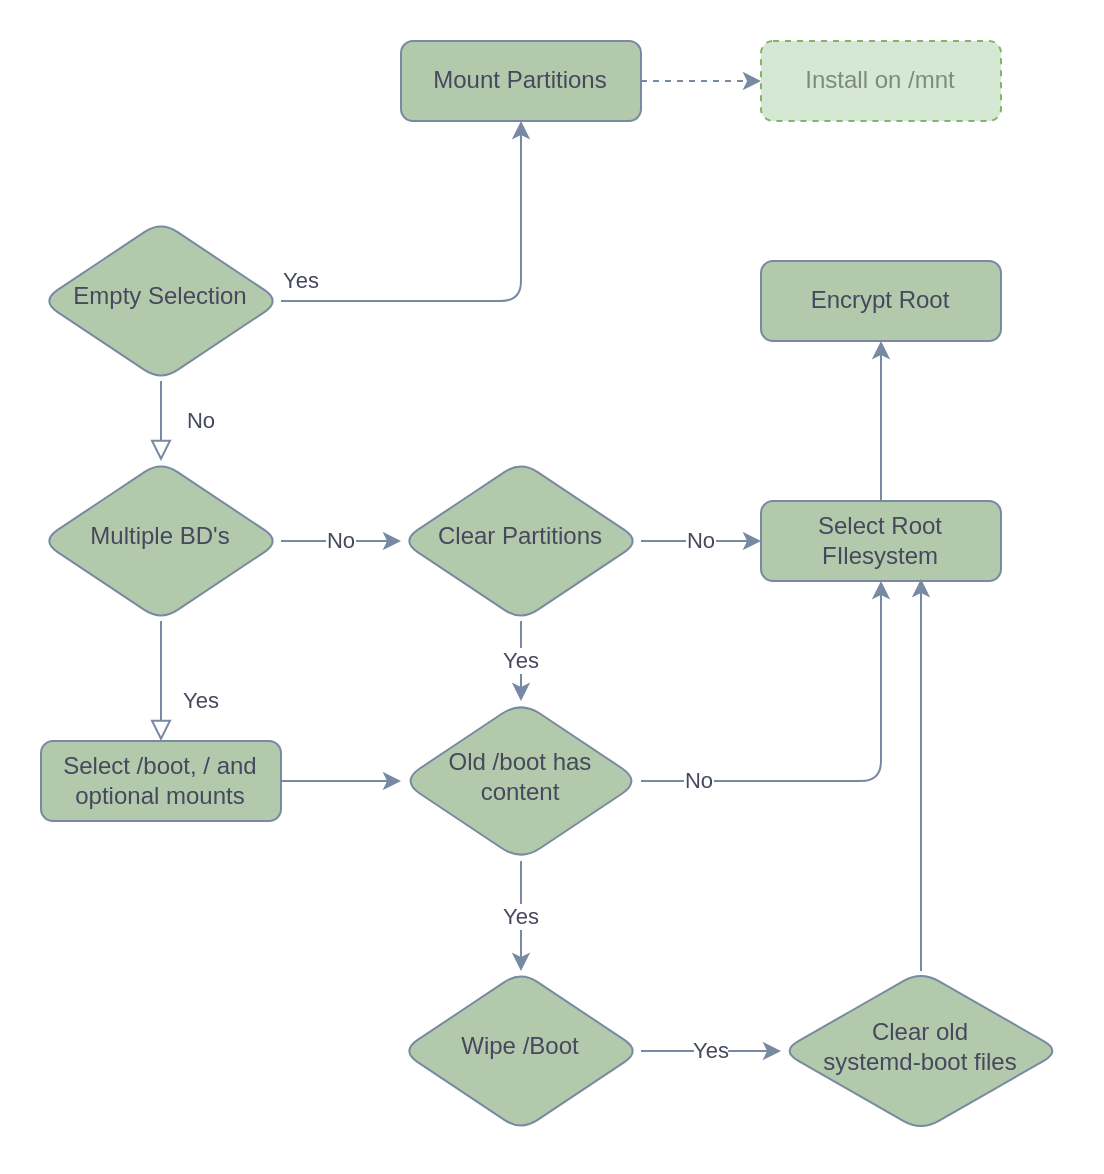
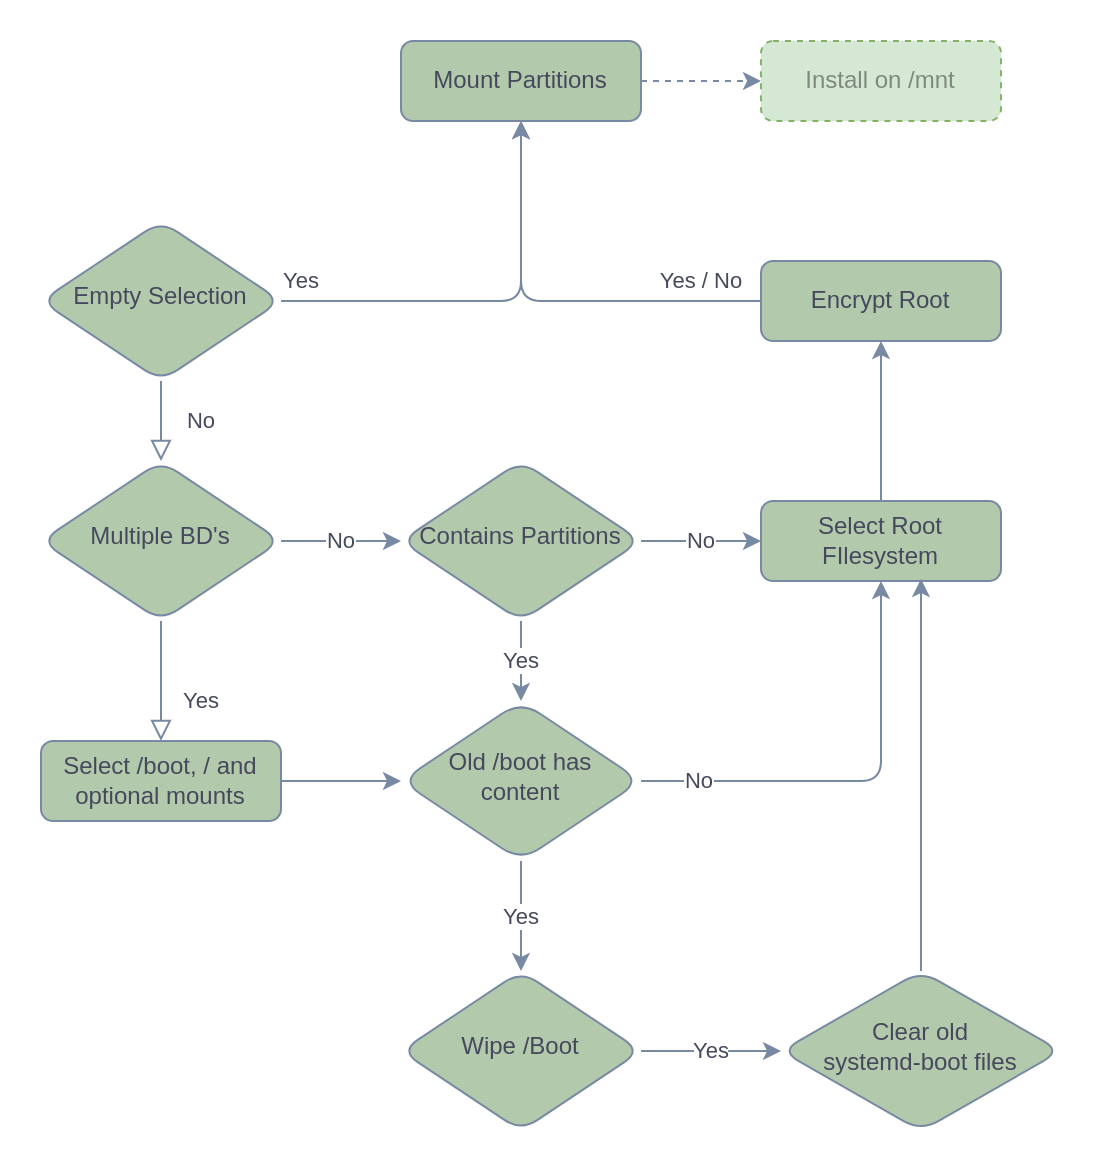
edge "Encrypt Root" -> "Mount Partitions": added, label "Yes / No"
node "Clear Partitions": label "Clear Partitions" -> "Contains Partitions"
